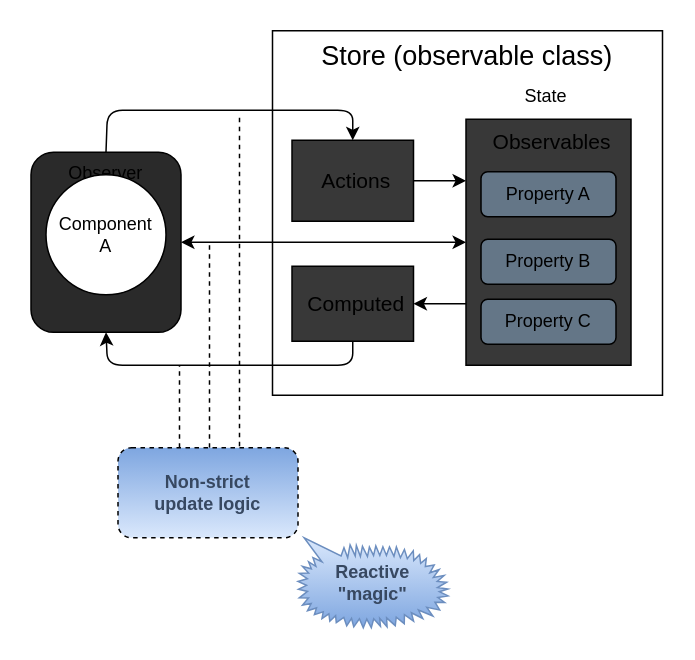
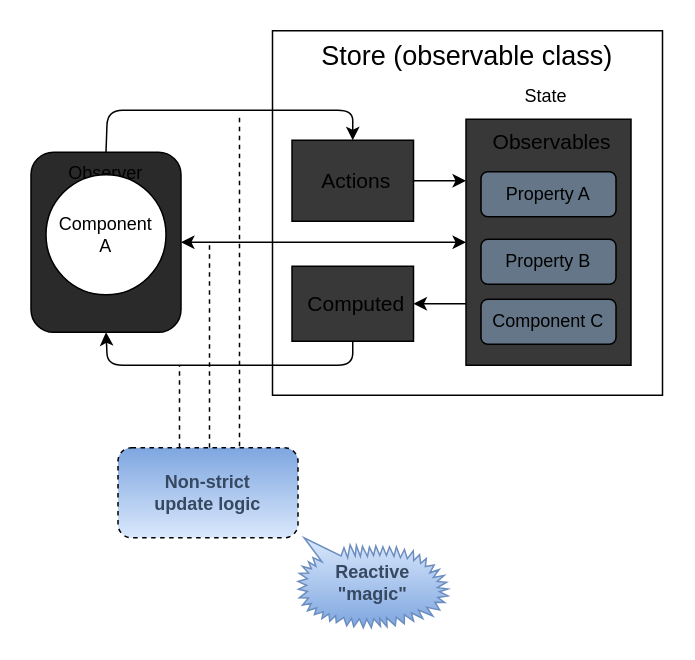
node "Property C": label "Property C" -> "Component C"
